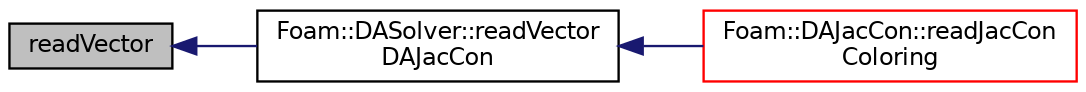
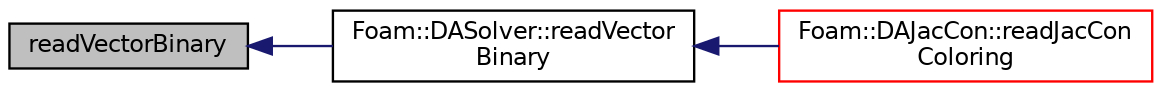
node "readVector": label "readVector" -> "readVectorBinary"
node "Foam::DASolver::readVector DAJacCon": label "Foam::DASolver::readVector DAJacCon" -> "Foam::DASolver::readVector Binary"
